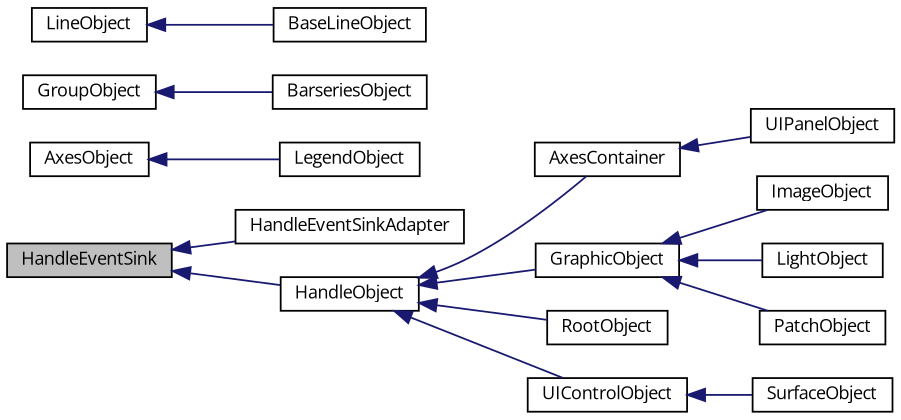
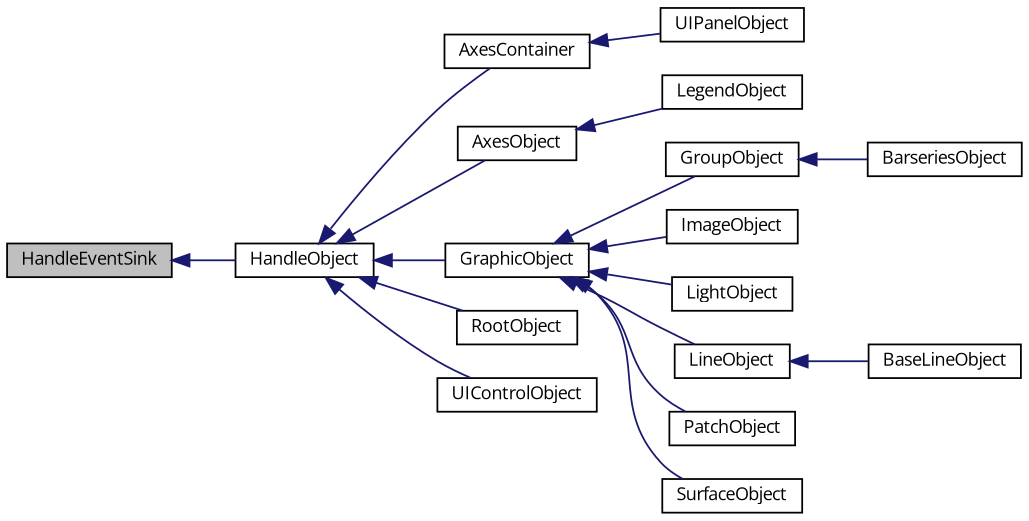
edge "AxesObject" -> "HandleObject": added
edge "GroupObject" -> "GraphicObject": added
node "HandleEventSinkAdapter": removed
edge "LineObject" -> "GraphicObject": added
edge "SurfaceObject" -> "UIControlObject": now "SurfaceObject" -> "GraphicObject"
